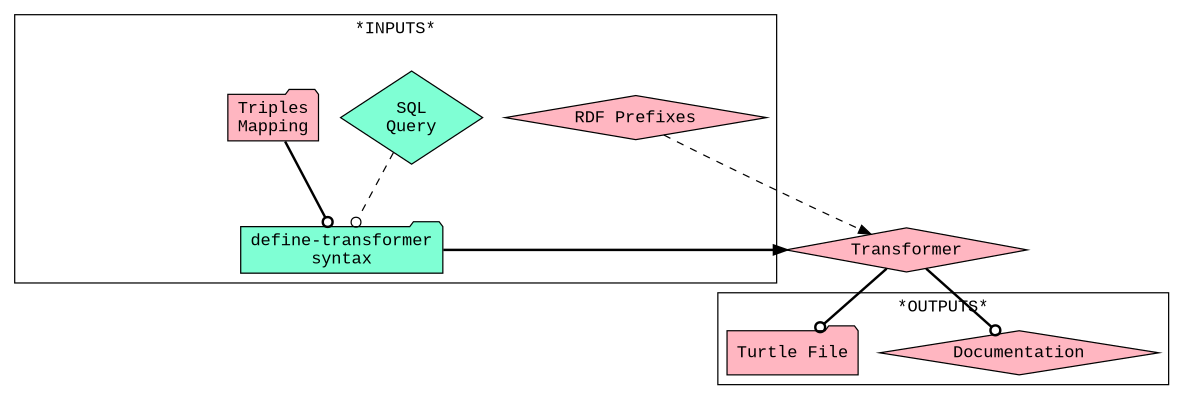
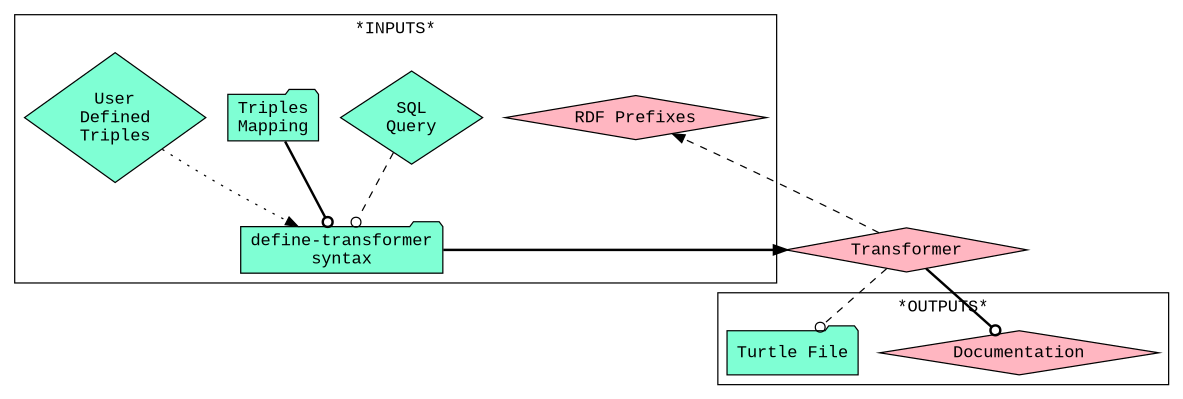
node "User Defined Triples": added
node "Triples Mapping": fillcolor lightpink -> aquamarine
edge "RDF Prefixes" -> "Transformer": reversed
edge "Transformer" -> "Turtle File": style bold -> dashed
node "Turtle File": fillcolor lightpink -> aquamarine
